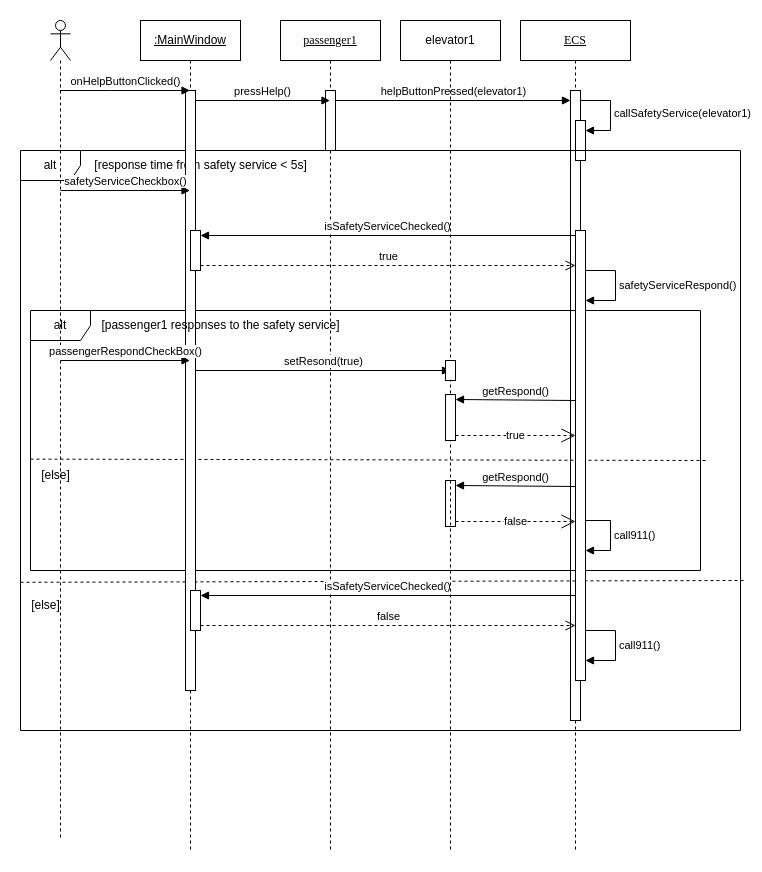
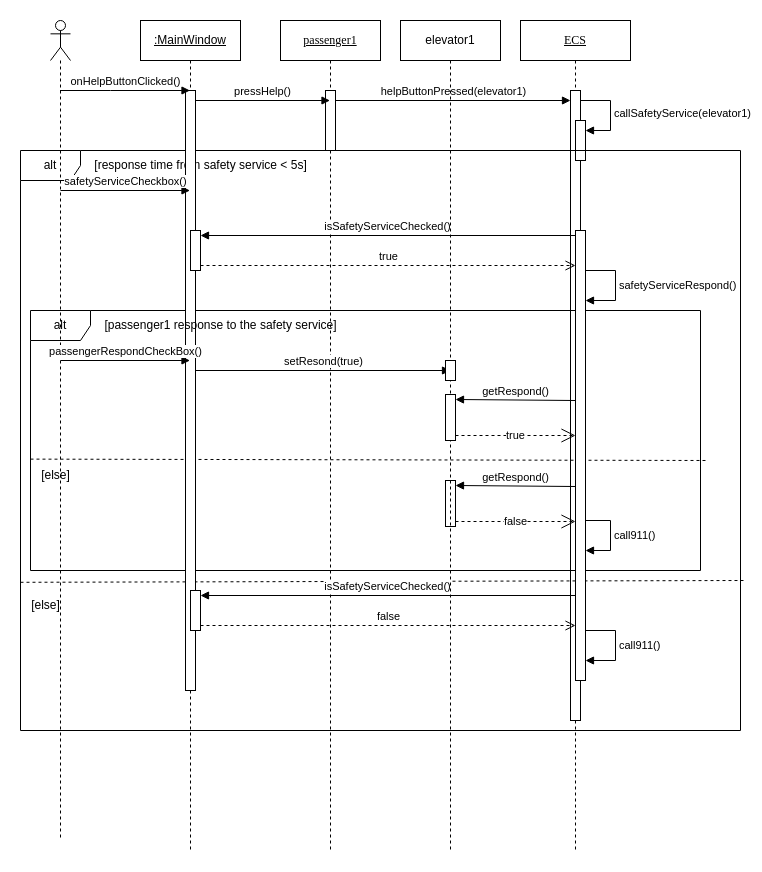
node "[passenger1 responses to the safety service]": label "[passenger1 responses to the safety service]" -> "[passenger1 response to the safety service]"
